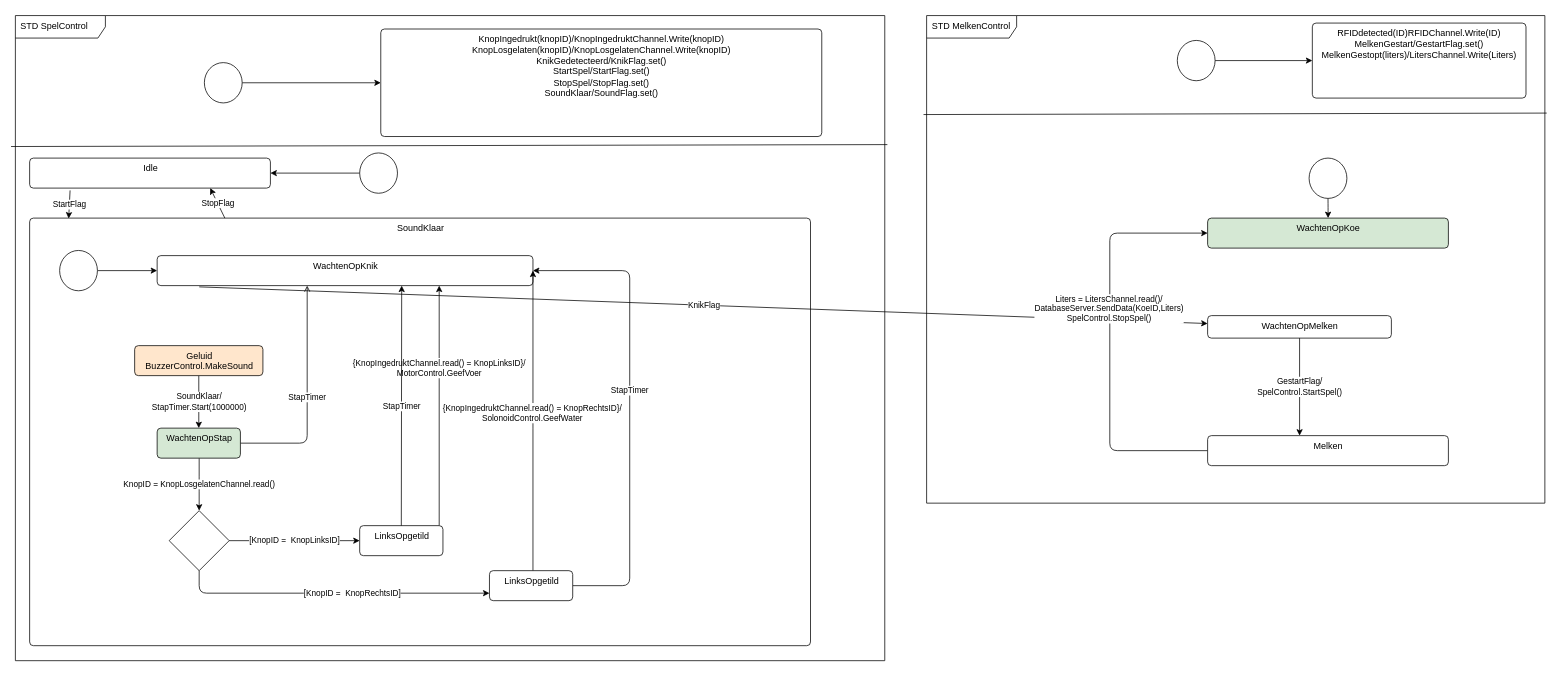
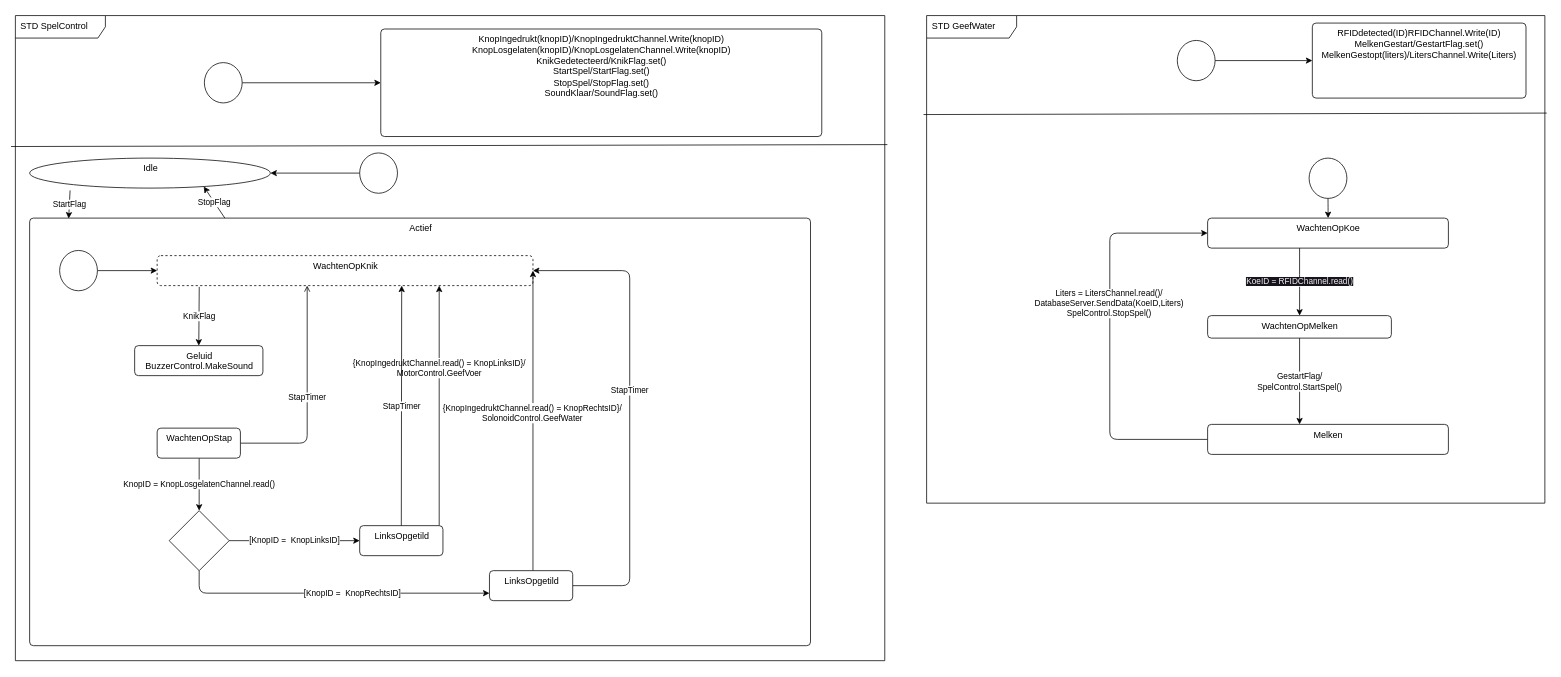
node "STD MelkenControl": label "STD MelkenControl" -> "STD GeefWater"
node "Idle": shape rounded rectangle -> ellipse
node "SoundKlaar": label "SoundKlaar" -> "Actief"
node "WachtenOpKoe": fillcolor #d5e8d4 -> #ffffff
node "WachtenOpKnik": style solid -> dashed
edge "WachtenOpKoe" -> "WachtenOpMelken": added, label "KoeID = RFIDChannel.read()"
edge "WachtenOpKnik" -> "WachtenOpMelken": now "WachtenOpKnik" -> "Geluid BuzzerControl.MakeSound"
node "Geluid BuzzerControl.MakeSound": fillcolor #ffe6cc -> #ffffff
edge "Geluid BuzzerControl.MakeSound" -> "WachtenOpStap": removed, label "SoundKlaar/ StapTimer.Start(1000000)"
node "WachtenOpStap": fillcolor #d5e8d4 -> #ffffff
node "Melken": moved (1328, 450) -> (1328, 439)
